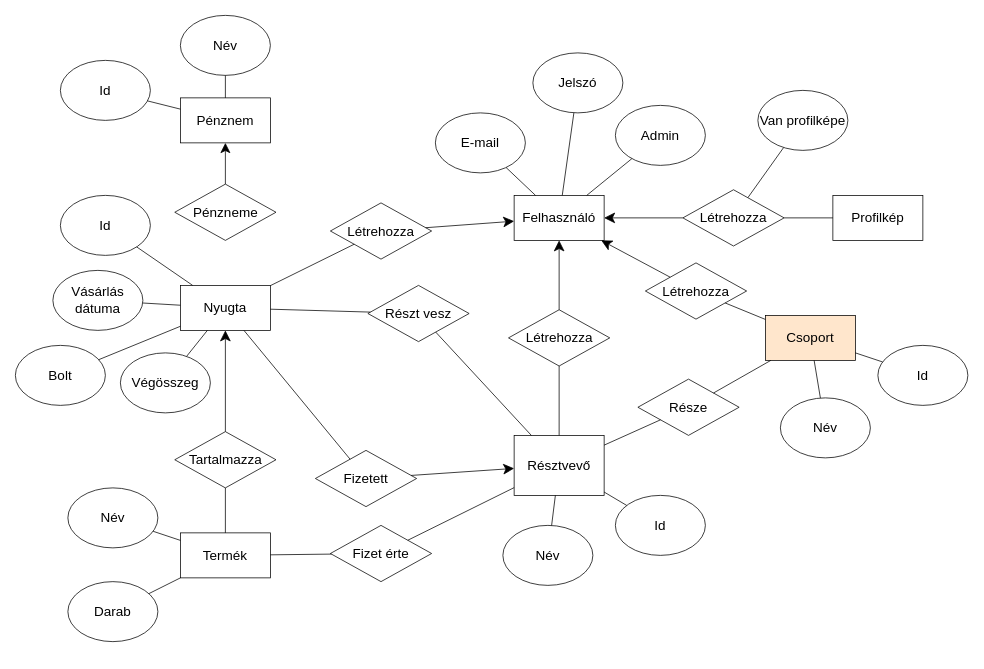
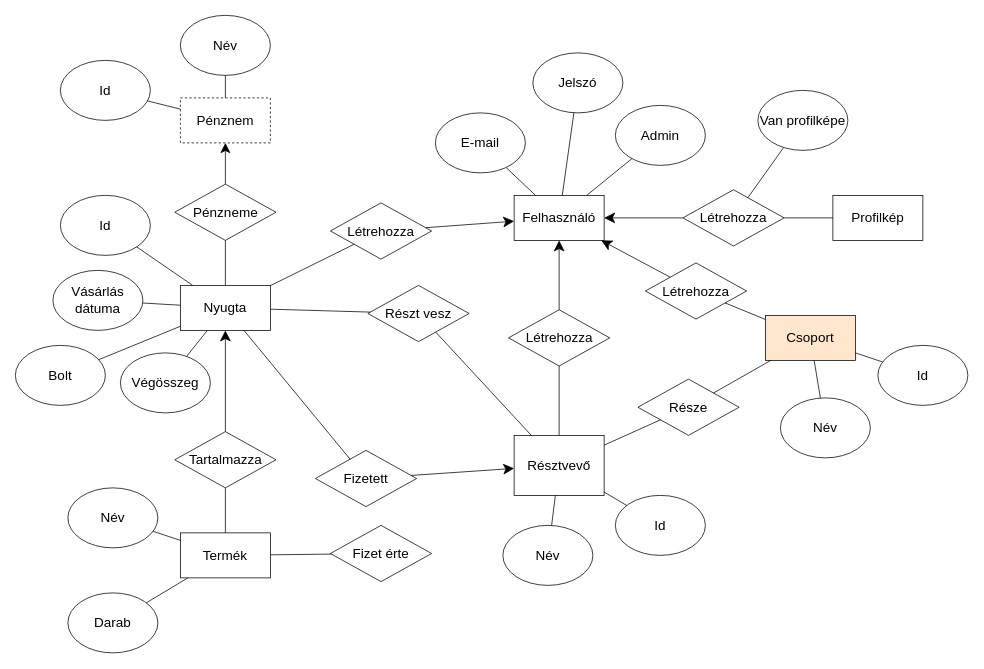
node "Pénznem": style solid -> dashed
edge "Pénzneme" -- "Nyugta": added
edge "Résztvevő" -- "Fizet érte": removed
node "Darab": moved (113, 612) -> (113, 623)
